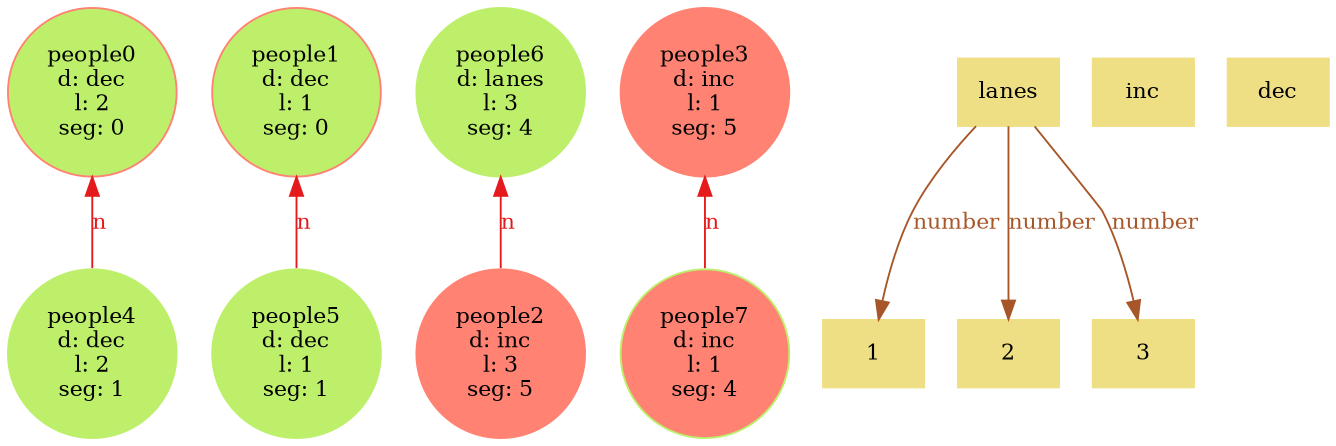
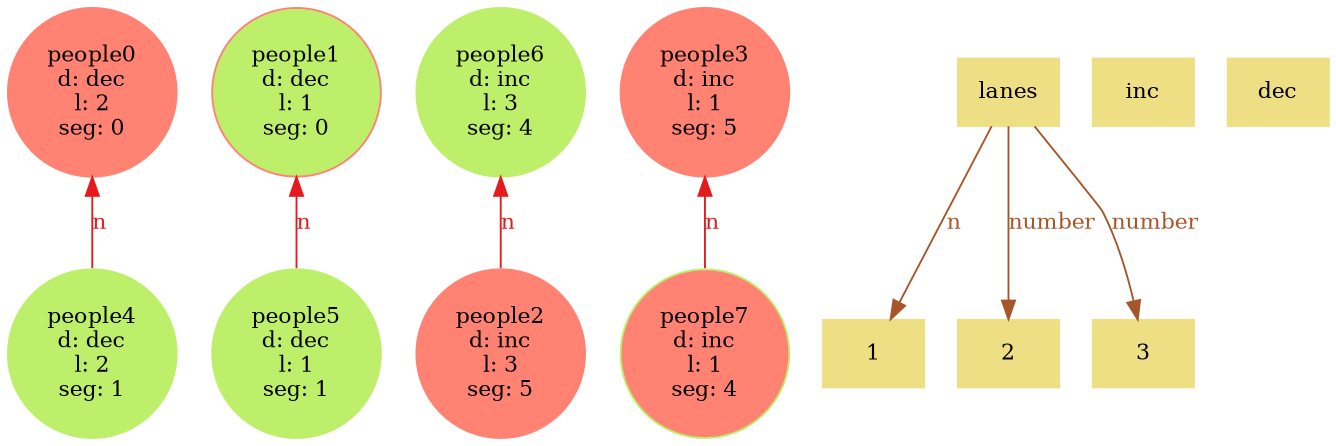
node "people0 d: dec l: 2 seg: 0": fillcolor #bdef6b -> #ff8273
node "people6 d: lanes l: 3 seg: 4": label "people6 d: lanes l: 3 seg: 4" -> "people6 d: inc l: 3 seg: 4"
edge "lanes" -> "1": label "number" -> "n"
